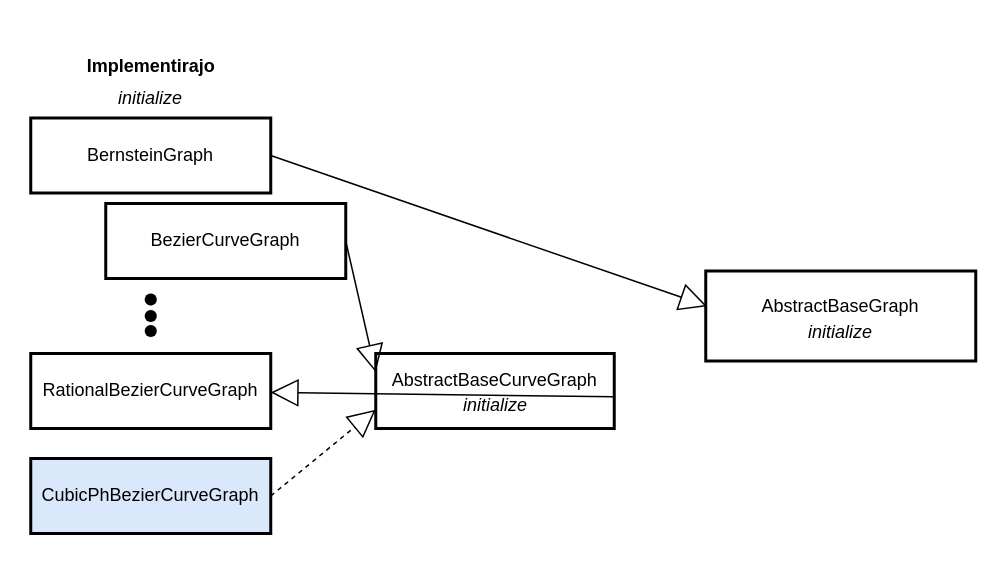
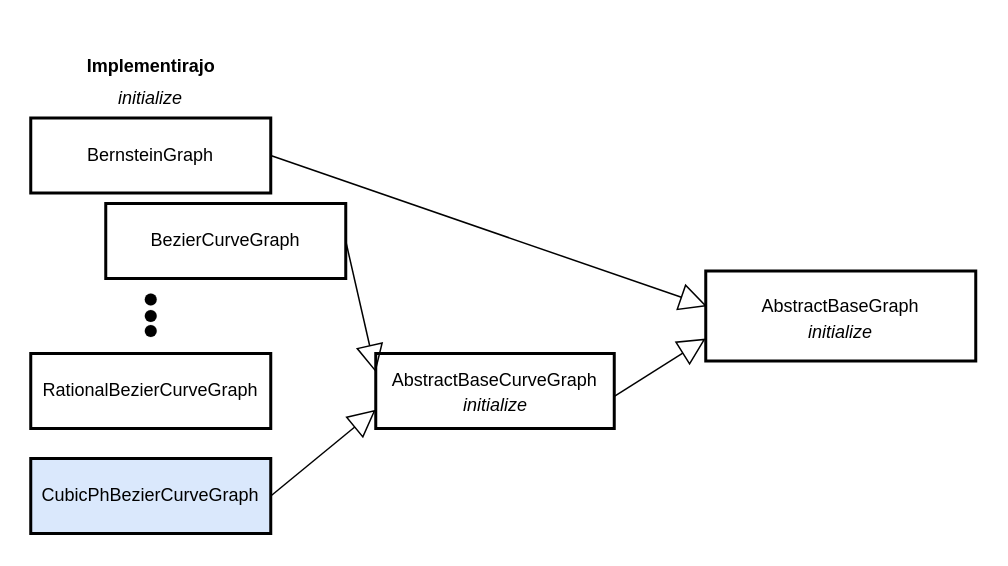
edge "AbstractBaseCurveGraph" -> "RationalBezierCurveGraph": now "AbstractBaseCurveGraph" -> "AbstractBaseGraph"
edge "CubicPhBezierCurveGraph" -> "AbstractBaseCurveGraph": style dashed -> solid
